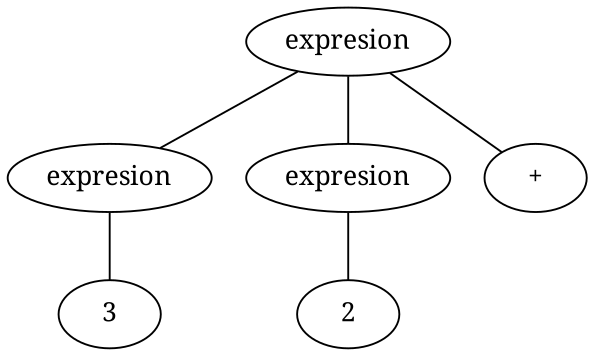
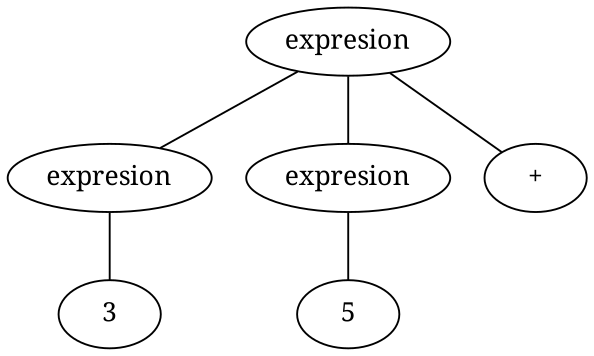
node "2": label "2" -> "5"
